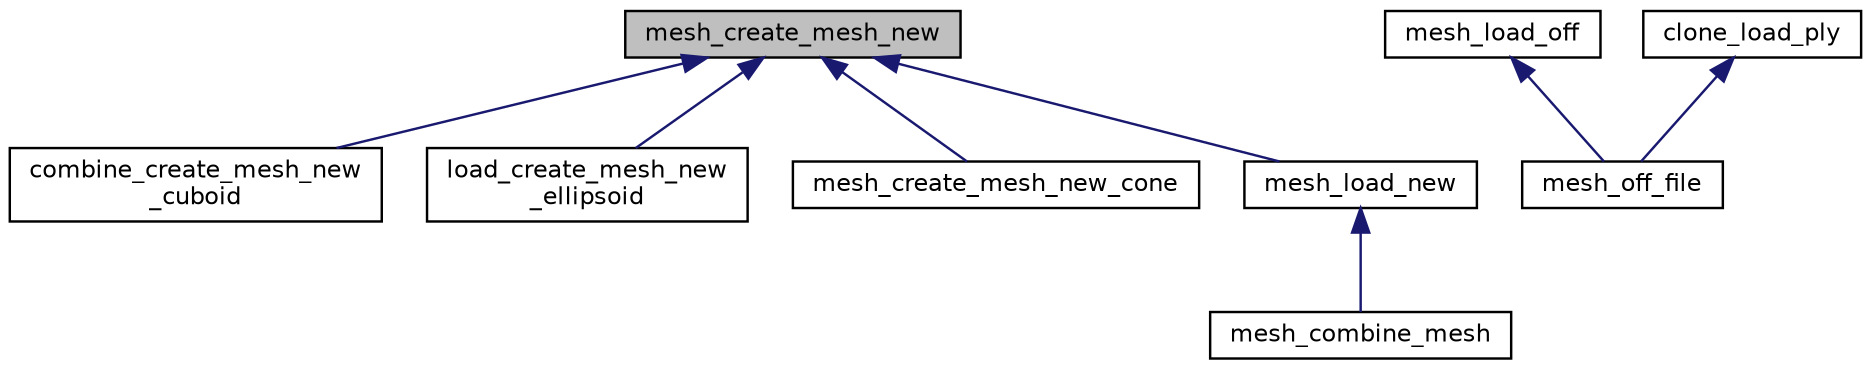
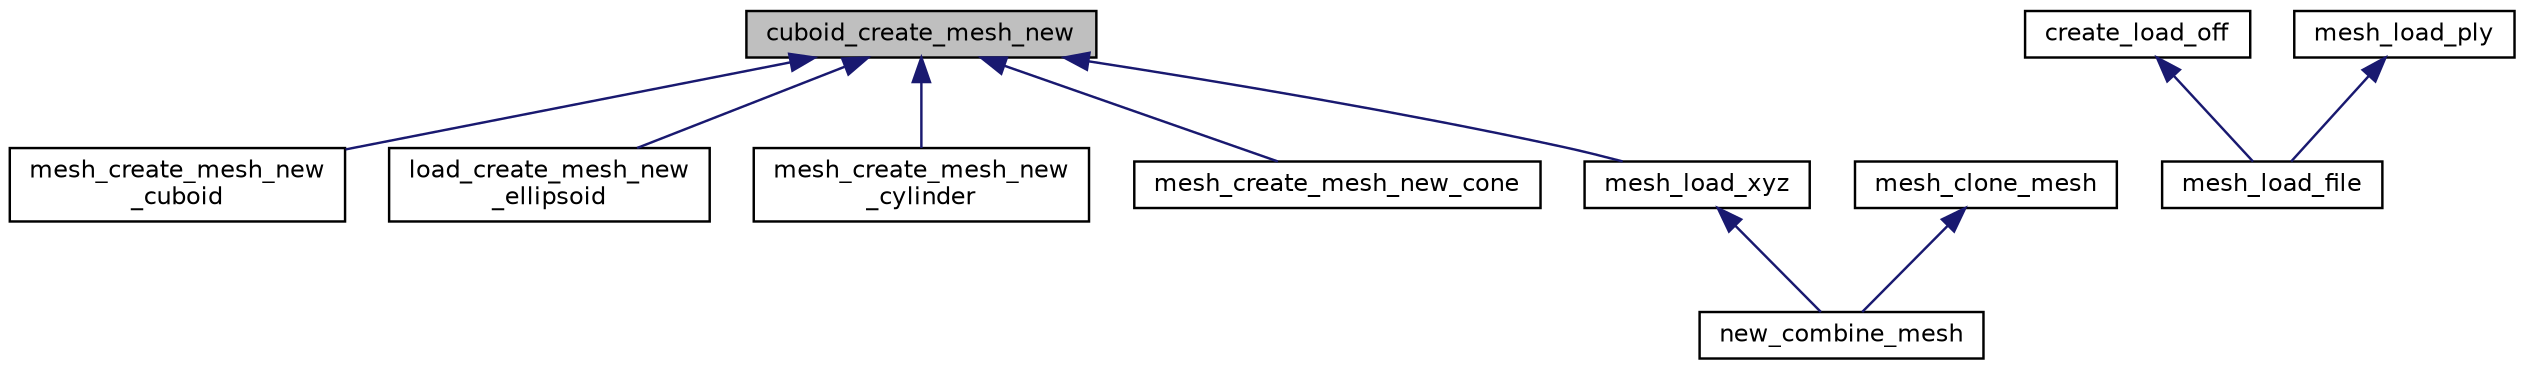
node "mesh_create_mesh_new": label "mesh_create_mesh_new" -> "cuboid_create_mesh_new"
node "mesh_load_off": label "mesh_load_off" -> "create_load_off"
node "clone_load_ply": label "clone_load_ply" -> "mesh_load_ply"
node "combine_create_mesh_new _cuboid": label "combine_create_mesh_new _cuboid" -> "mesh_create_mesh_new _cuboid"
node "mesh_create_mesh_new _cylinder": added
node "mesh_load_new": label "mesh_load_new" -> "mesh_load_xyz"
node "mesh_off_file": label "mesh_off_file" -> "mesh_load_file"
node "mesh_clone_mesh": added
node "mesh_combine_mesh": label "mesh_combine_mesh" -> "new_combine_mesh"
